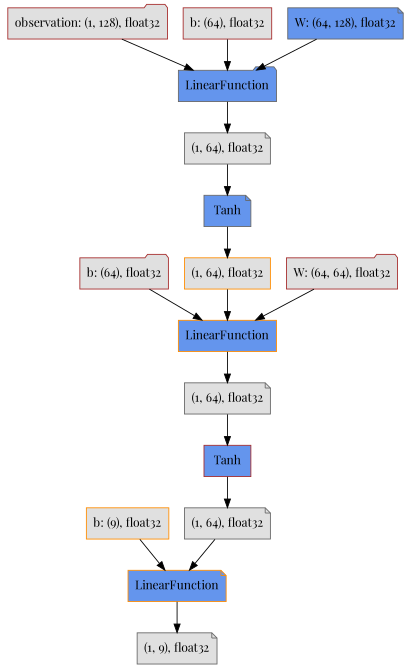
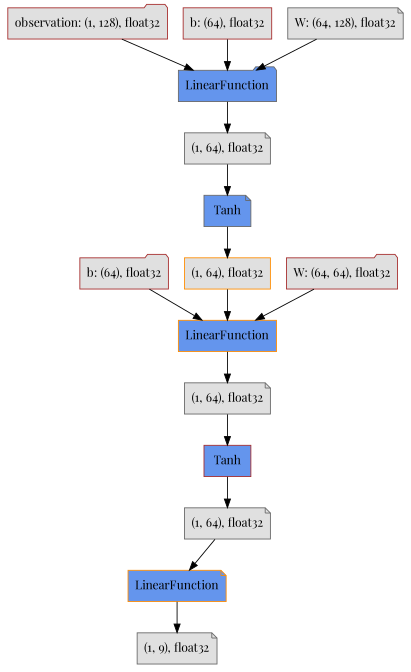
node "W: (64, 128), float32": fillcolor #6495ed -> #e0e0e0
node "b: (9), float32": removed
